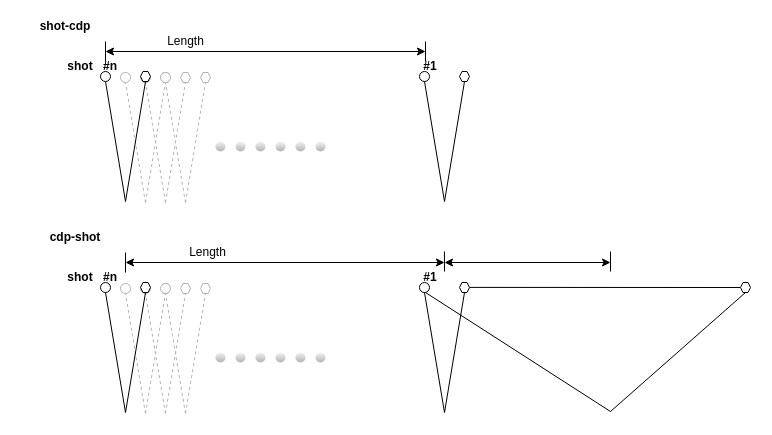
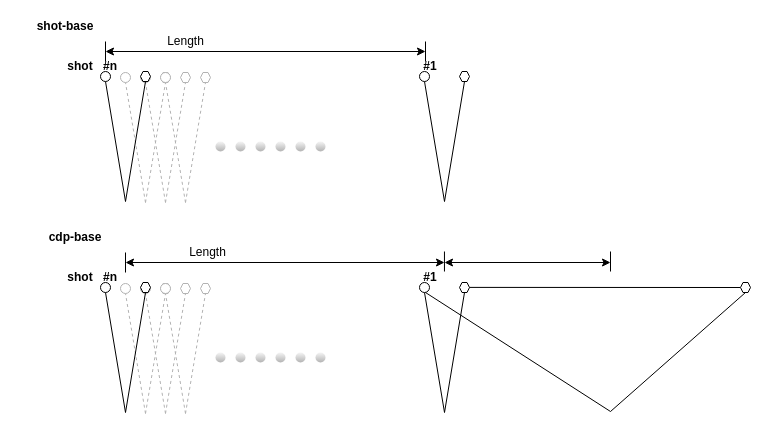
node "shot-cdp": label "shot-cdp" -> "shot-base"
node "cdp-shot": label "cdp-shot" -> "cdp-base"
